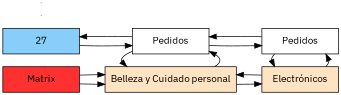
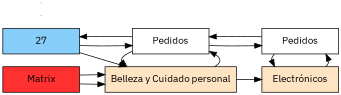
edge "Electrónicos" -> "Belleza y Cuidado personal": now "27" -> "Belleza y Cuidado personal"
